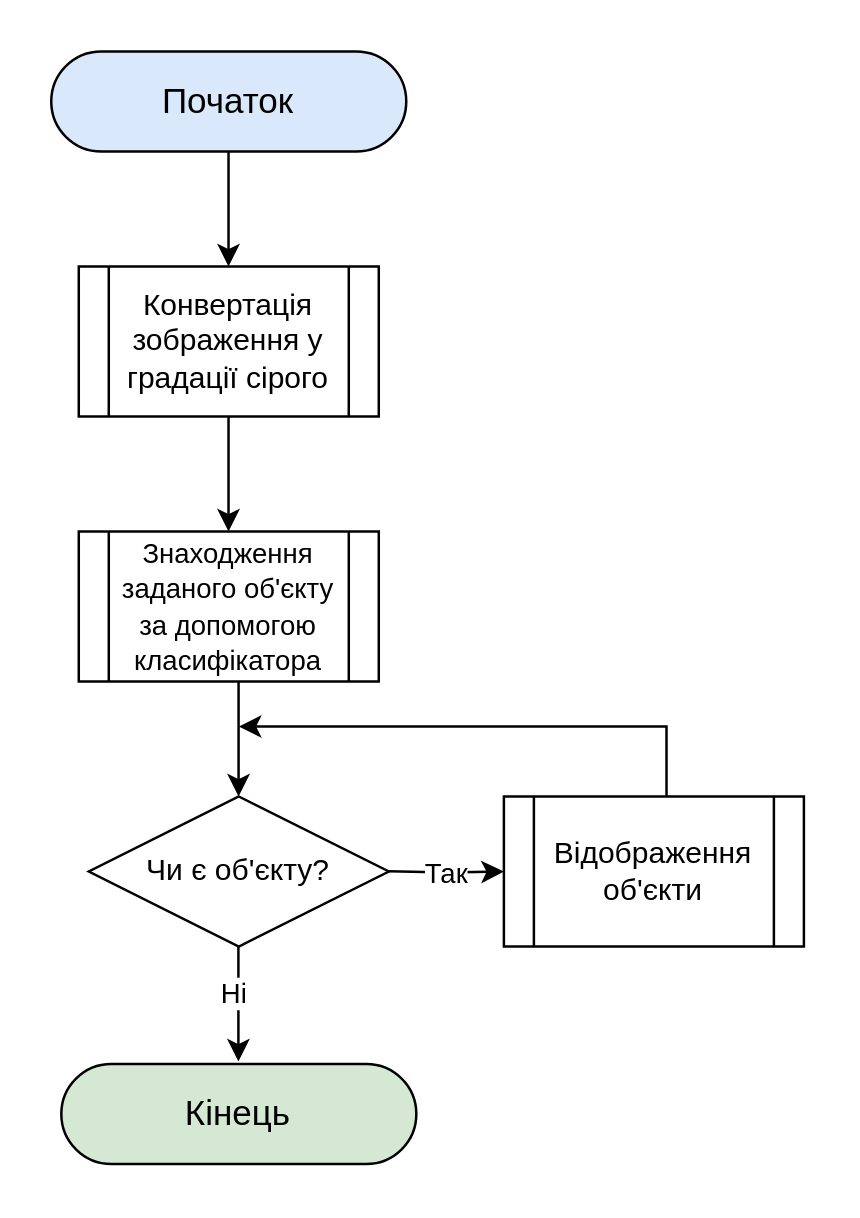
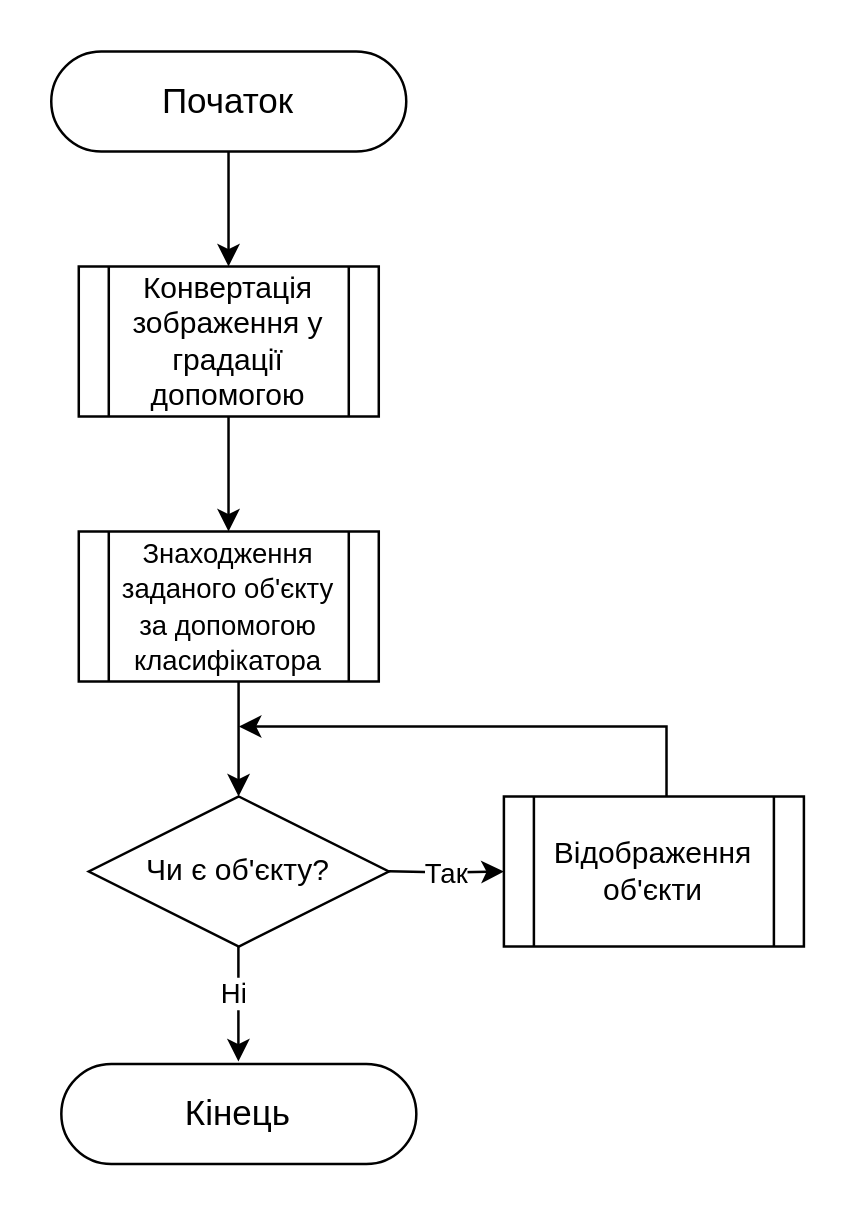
node "Початок": fillcolor #dae8fc -> #ffffff
node "Конвертація зображення у градації сірого": label "Конвертація зображення у градації сірого" -> "Конвертація зображення у градації допомогою"
node "Кінець": fillcolor #d5e8d4 -> #ffffff
